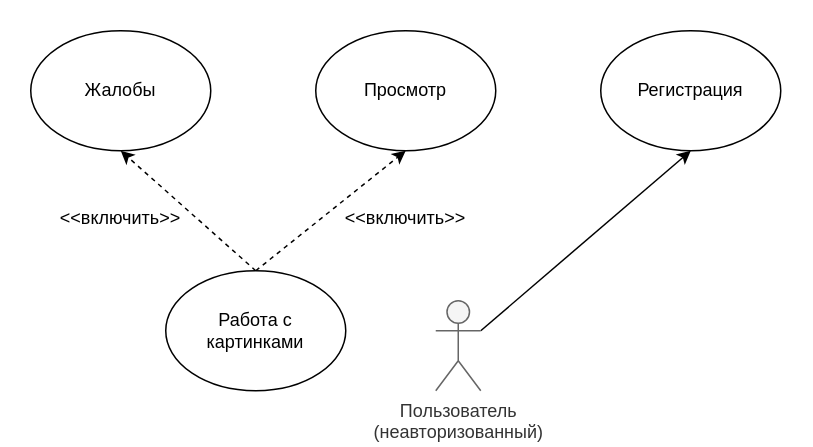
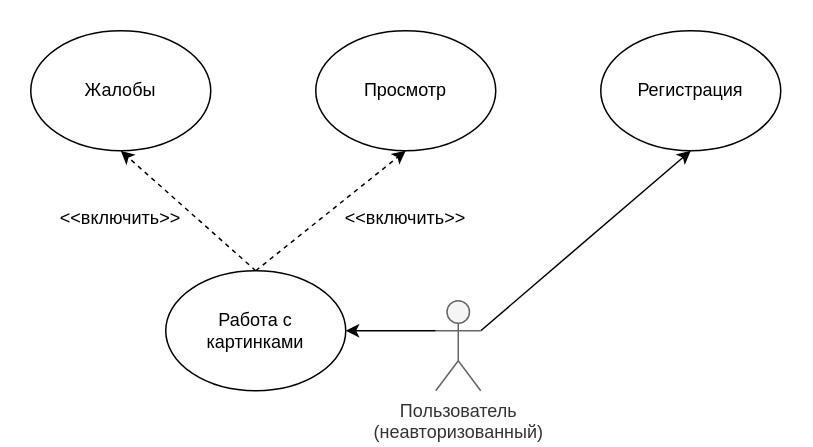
edge "Пользователь (неавторизованный)" -> "Работа с картинками": added
